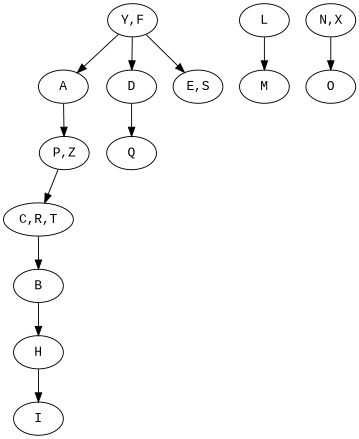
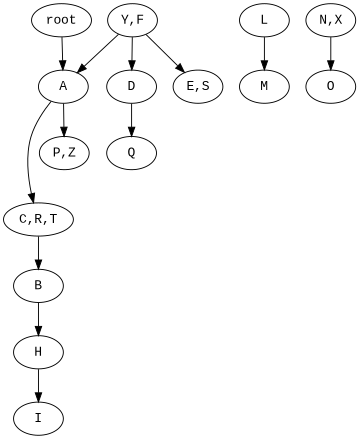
node "root": added
edge "P,Z" -> "C,R,T": now "A" -> "C,R,T"
